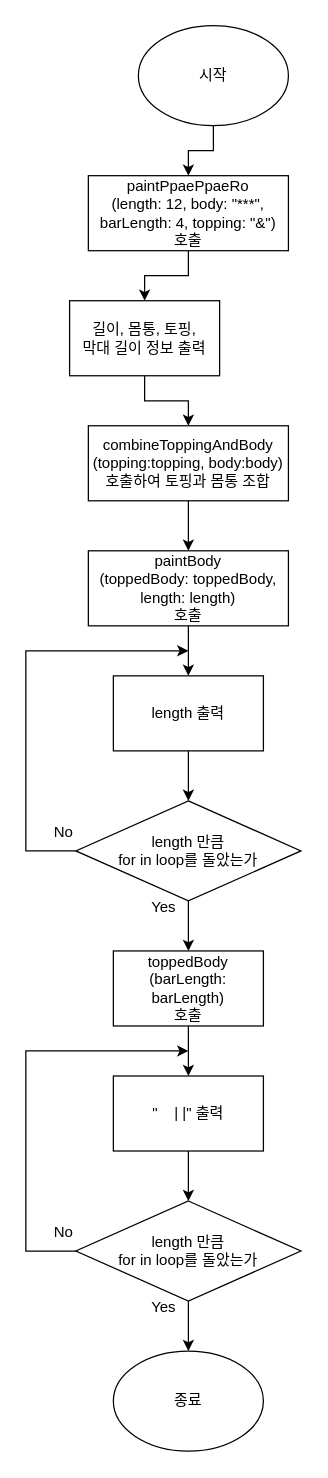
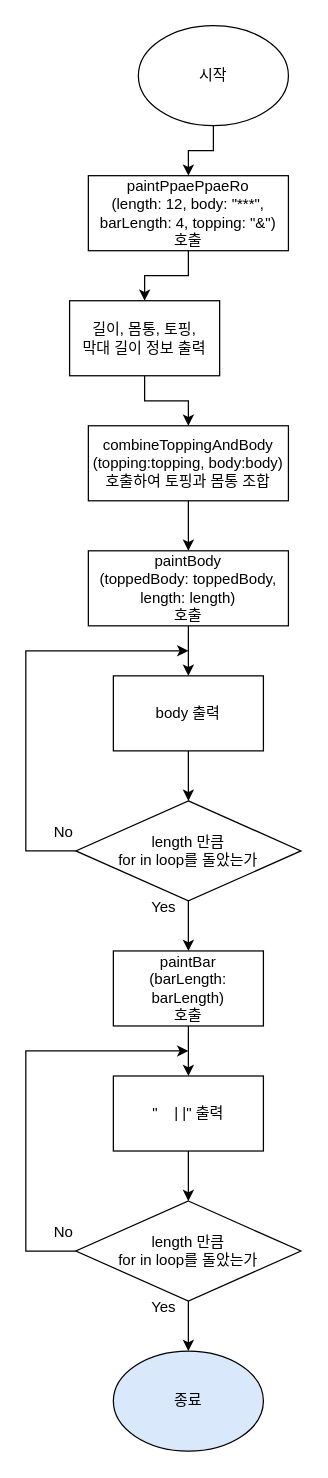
node "length 출력": label "length 출력" -> "body 출력"
node "toppedBody (barLength: barLength) 호출": label "toppedBody (barLength: barLength) 호출" -> "paintBar (barLength: barLength) 호출"
node "종료": fillcolor #ffffff -> #dae8fc
